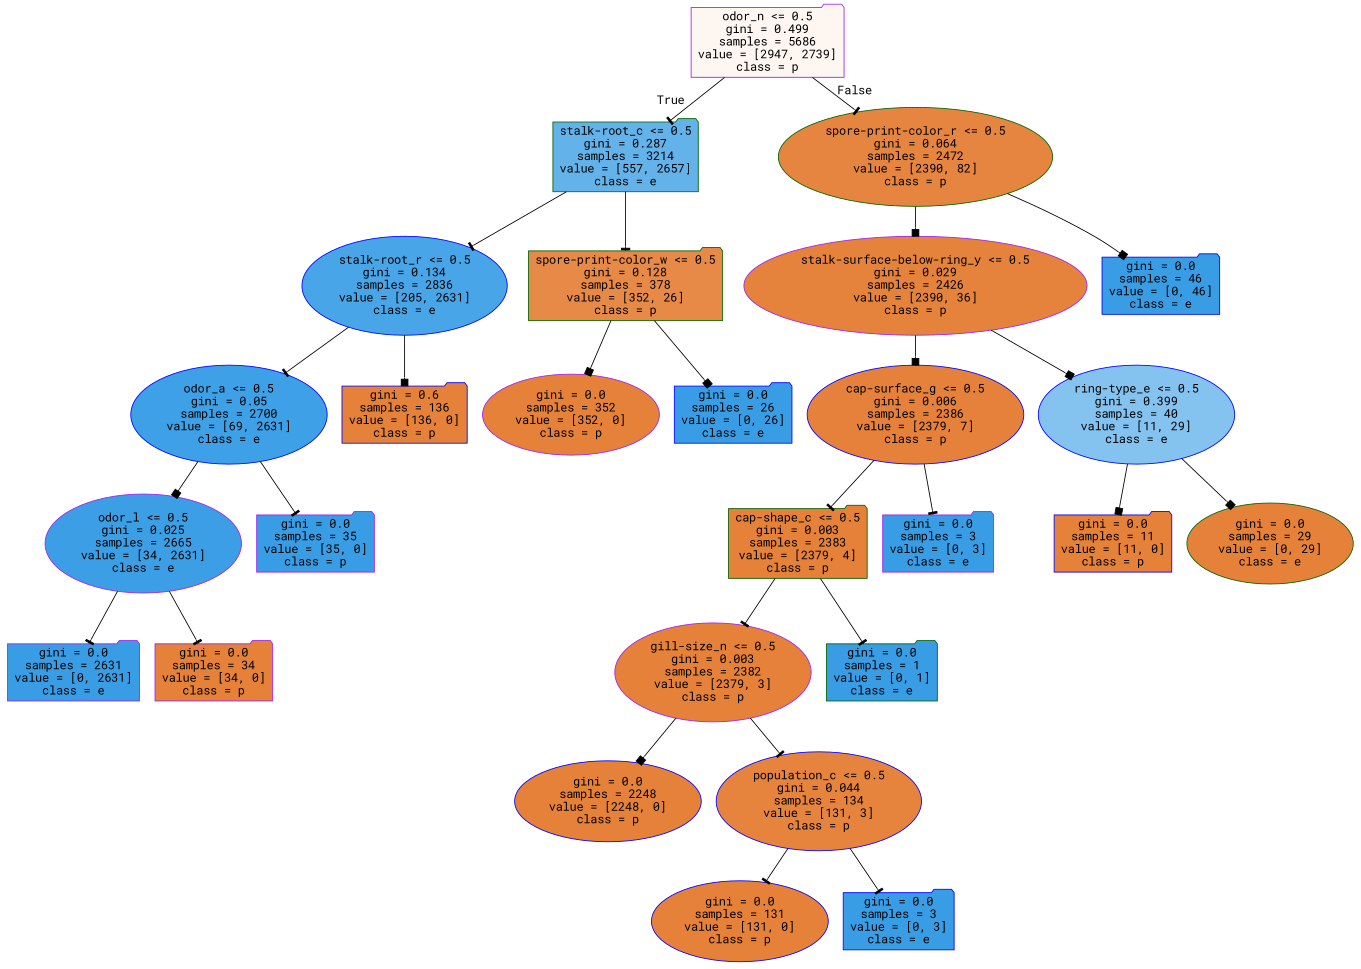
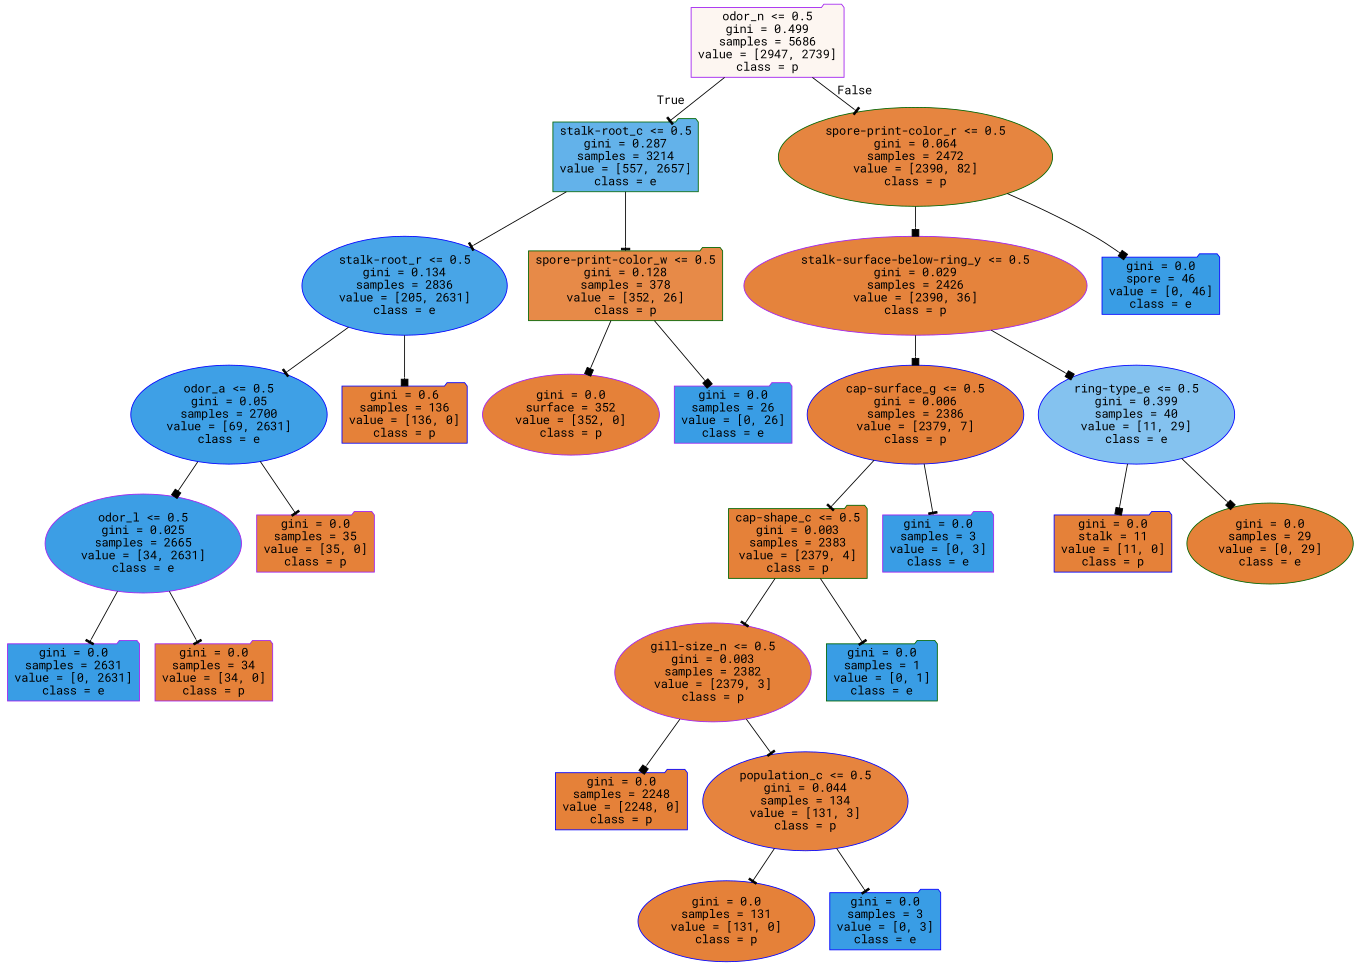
node "gini = 0.0 samples = 46 value = [0, 46] class = e": label "gini = 0.0 samples = 46 value = [0, 46] class = e" -> "gini = 0.0 spore = 46 value = [0, 46] class = e"
node "gini = 0.0 samples = 352 value = [352, 0] class = p": label "gini = 0.0 samples = 352 value = [352, 0] class = p" -> "gini = 0.0 surface = 352 value = [352, 0] class = p"
node "gini = 0.0 samples = 26 value = [0, 26] class = e": color blue -> purple
node "gini = 0.0 samples = 35 value = [35, 0] class = p": fillcolor #399de5 -> #e58139
node "gini = 0.0 samples = 11 value = [11, 0] class = p": label "gini = 0.0 samples = 11 value = [11, 0] class = p" -> "gini = 0.0 stalk = 11 value = [11, 0] class = p"
node "gini = 0.0 samples = 2248 value = [2248, 0] class = p": shape ellipse -> folder
